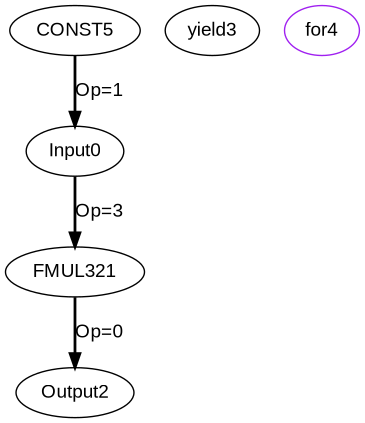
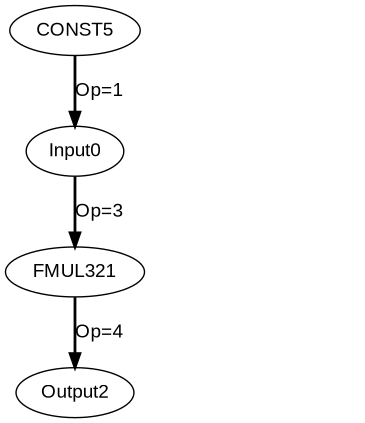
node "yield3": removed
node "for4": removed
edge "FMUL321" -> "Output2": label "Op=0" -> "Op=4"
